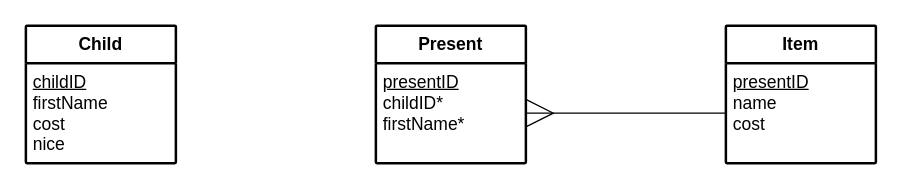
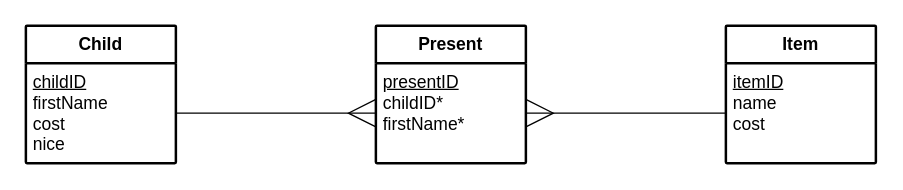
node "presentID name cost": label "presentID name cost" -> "itemID name cost"
edge "childID firstName cost nice" -> "presentID childID* firstName*": added
